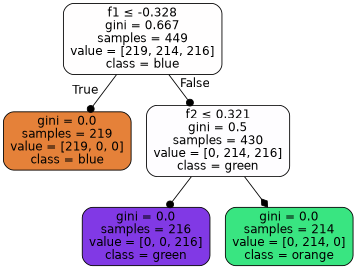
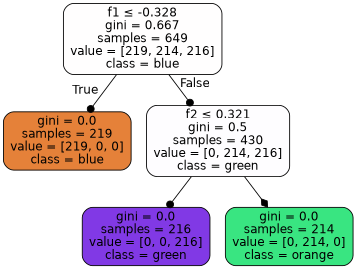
node "f1 ≤ -0.328": text "samples = 449" -> "samples = 649"
